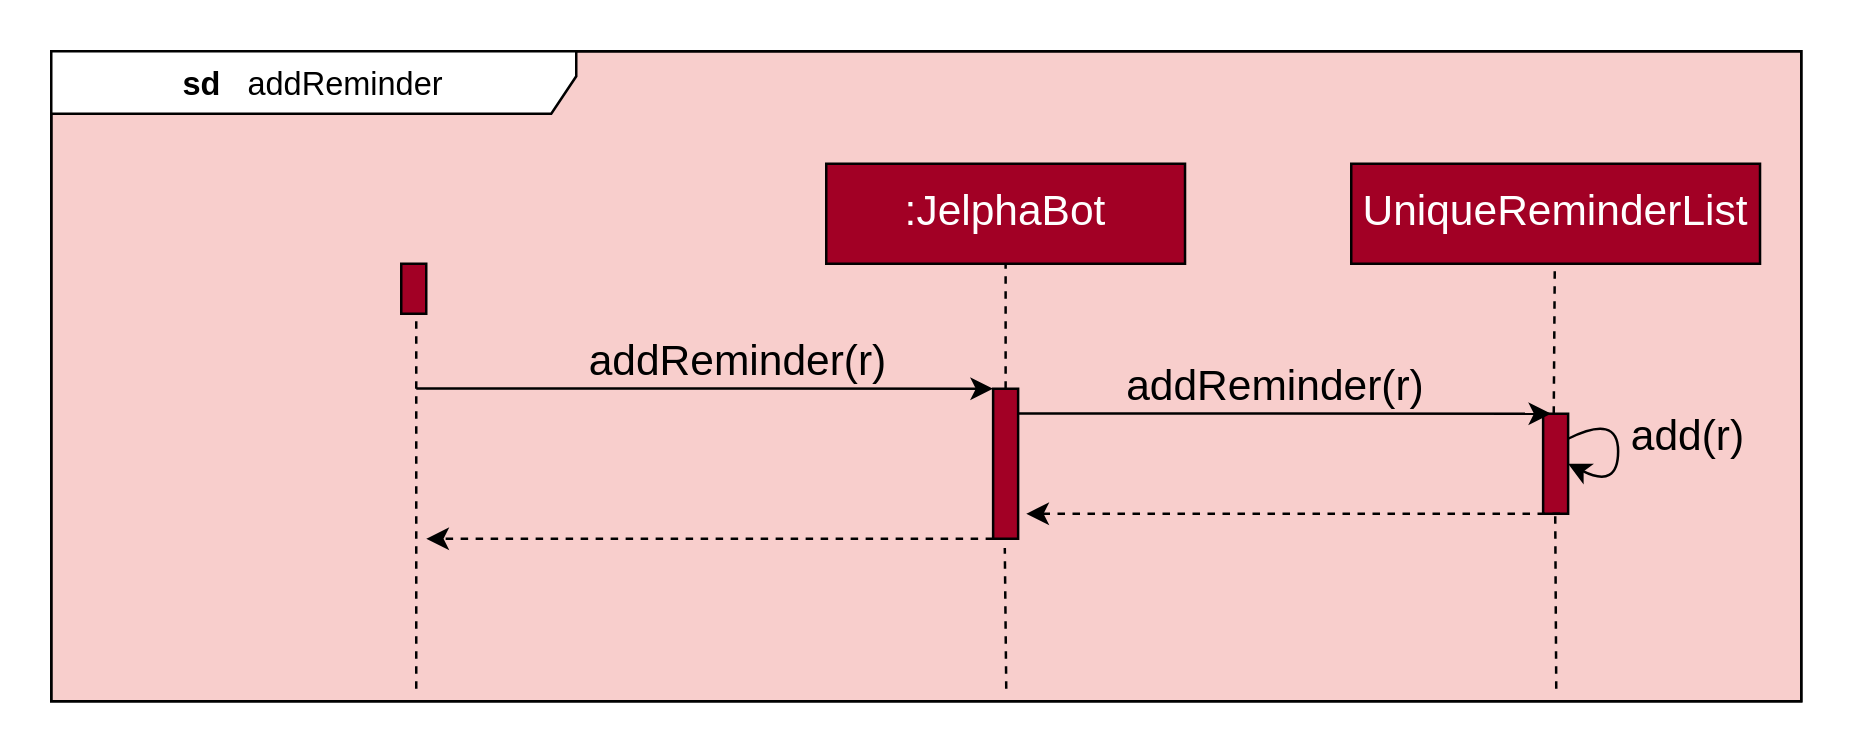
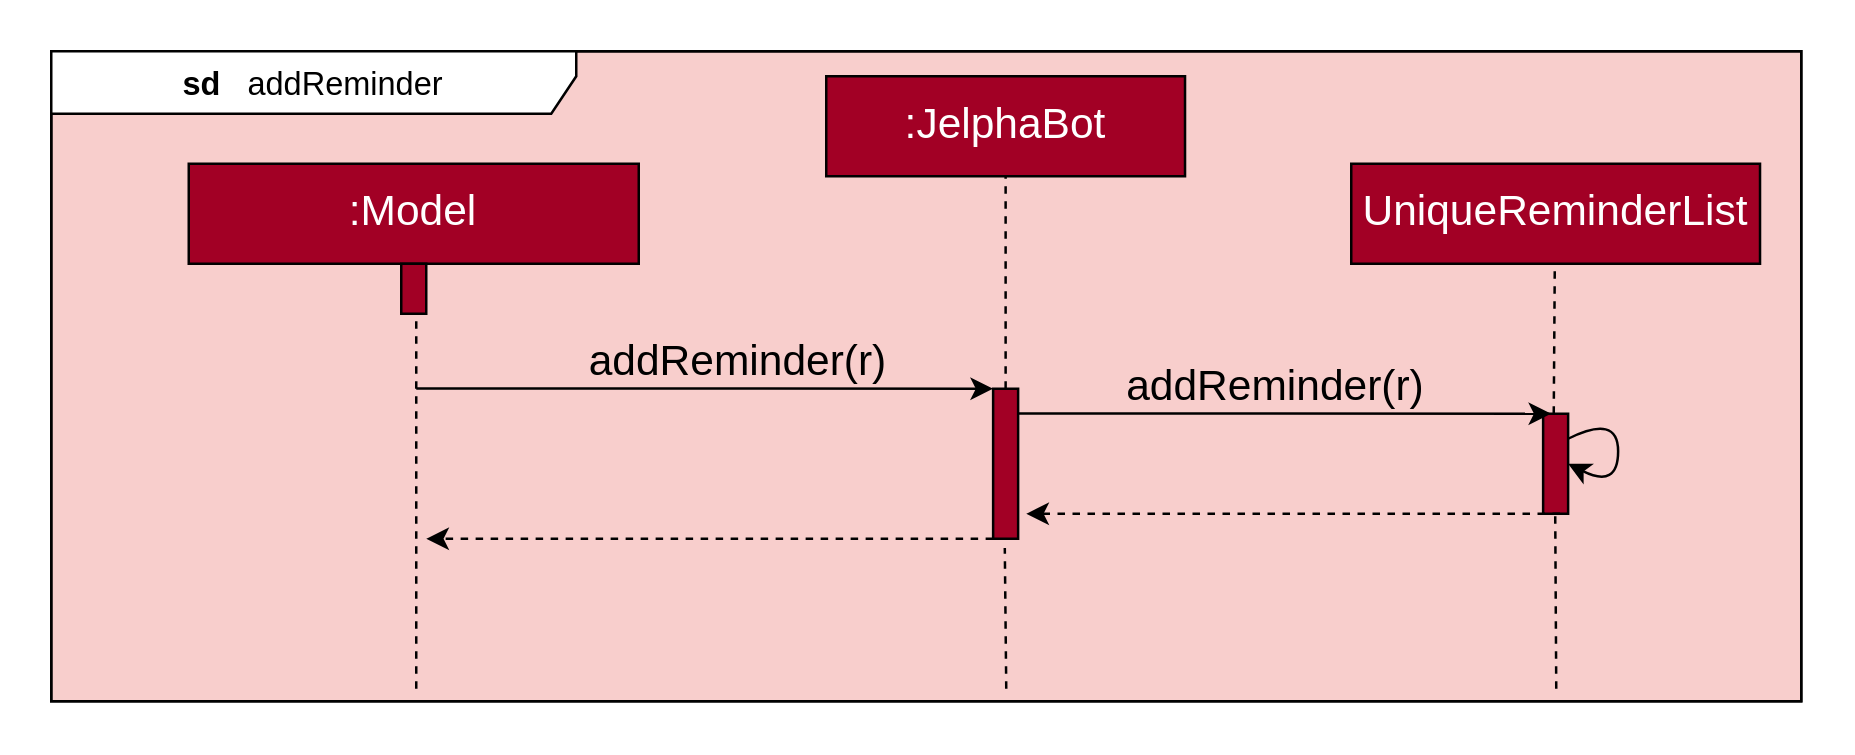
node ":Model": added
node ":JelphaBot": moved (1006, 214) -> (1006, 126)
node "add(r)": removed
